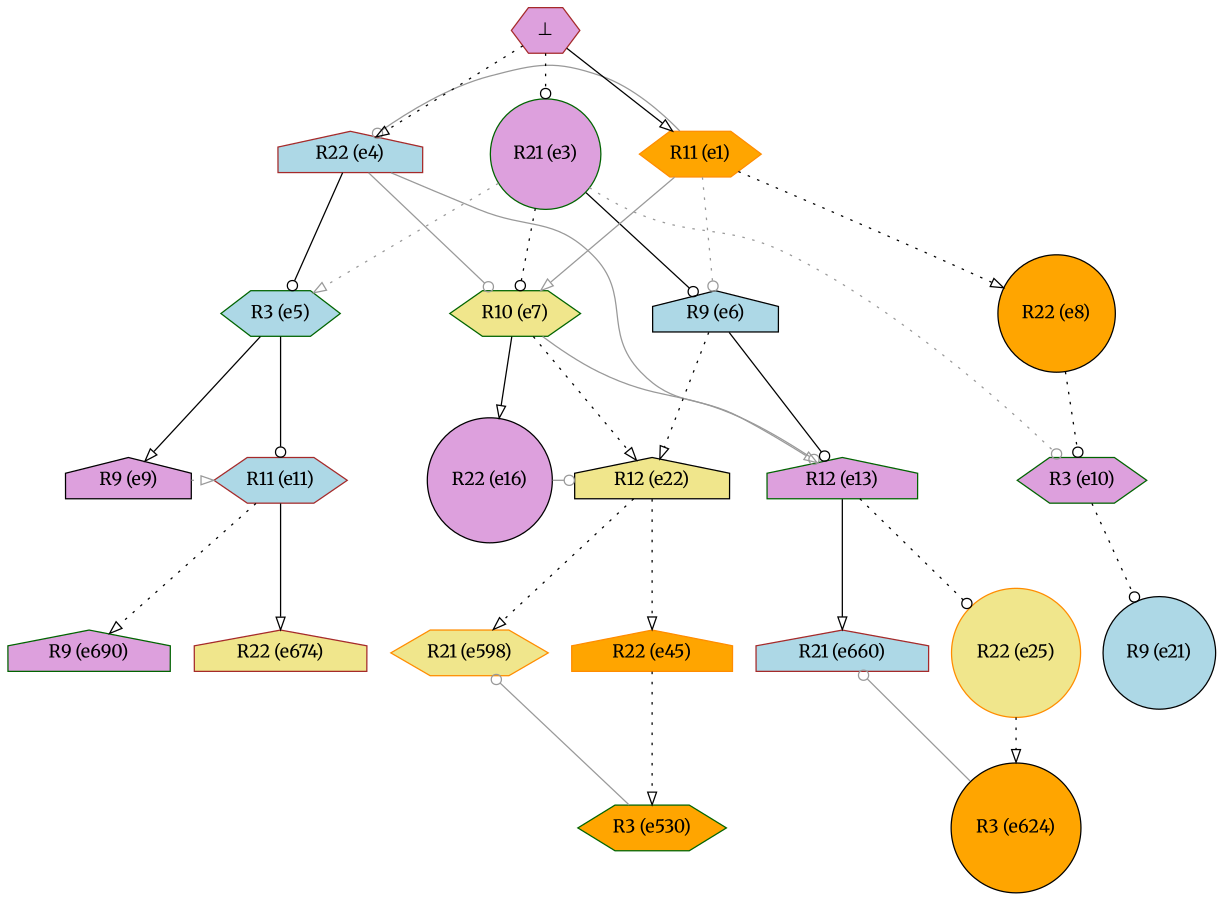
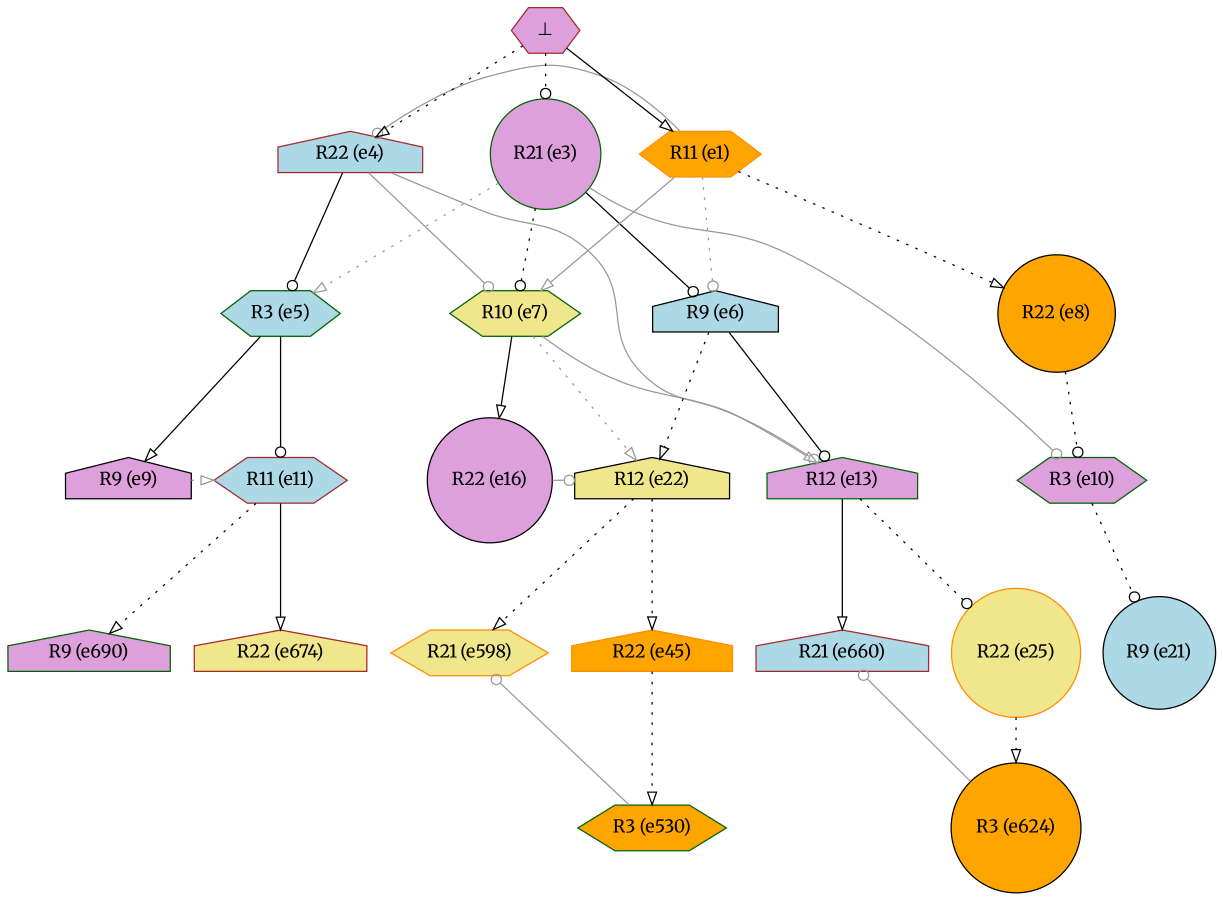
edge "R21 (e3)" -> "R3 (e10)": style dotted -> solid
edge "R10 (e7)" -> "R12 (e22)": color black -> gray60
